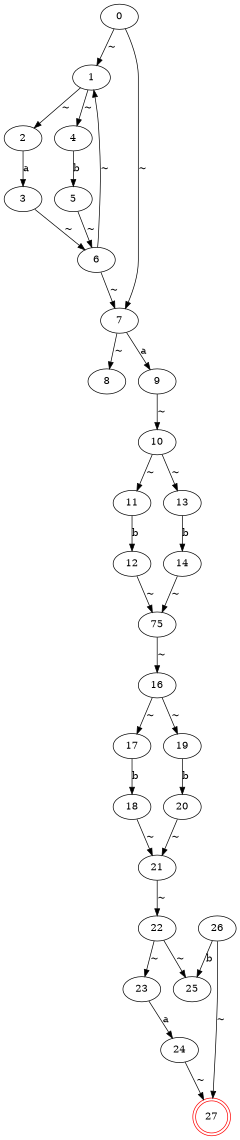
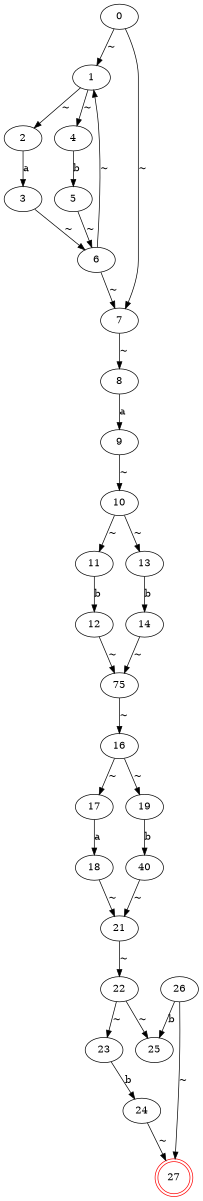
edge "7" -> "9": now "8" -> "9"
edge "17" -> "18": label "b" -> "a"
node "20": label "20" -> "40"
edge "23" -> "24": label "a" -> "b"
